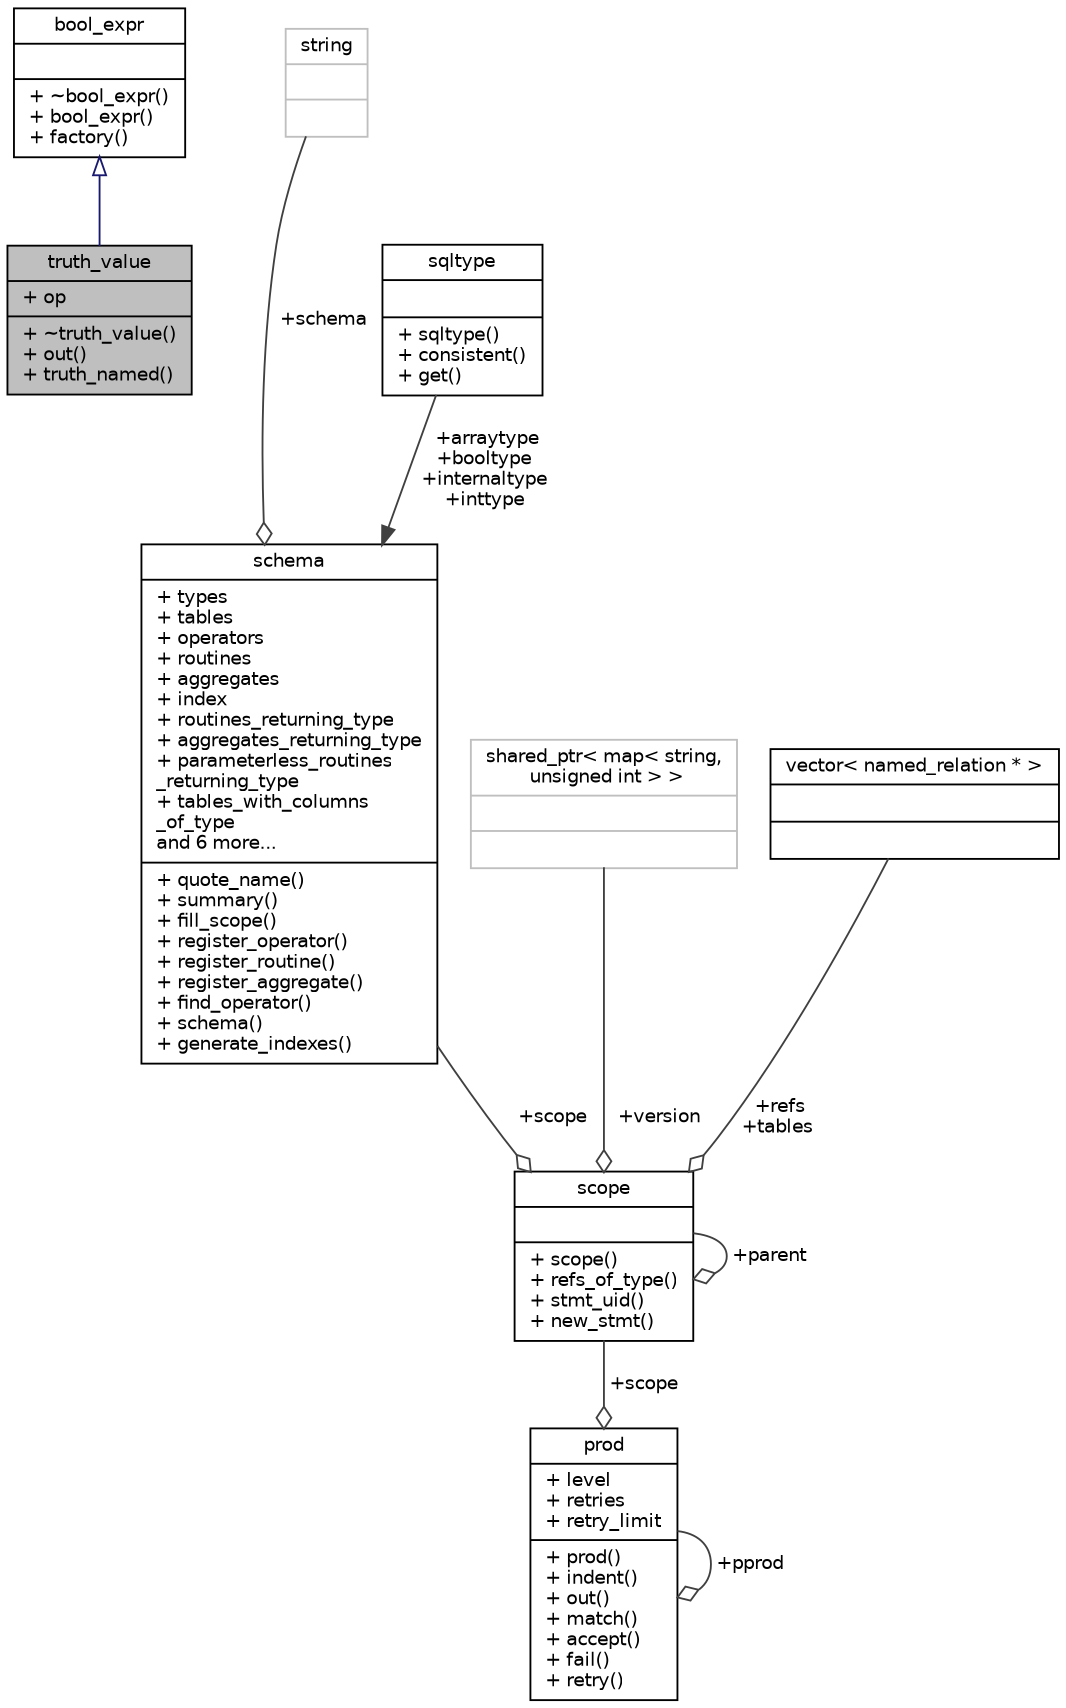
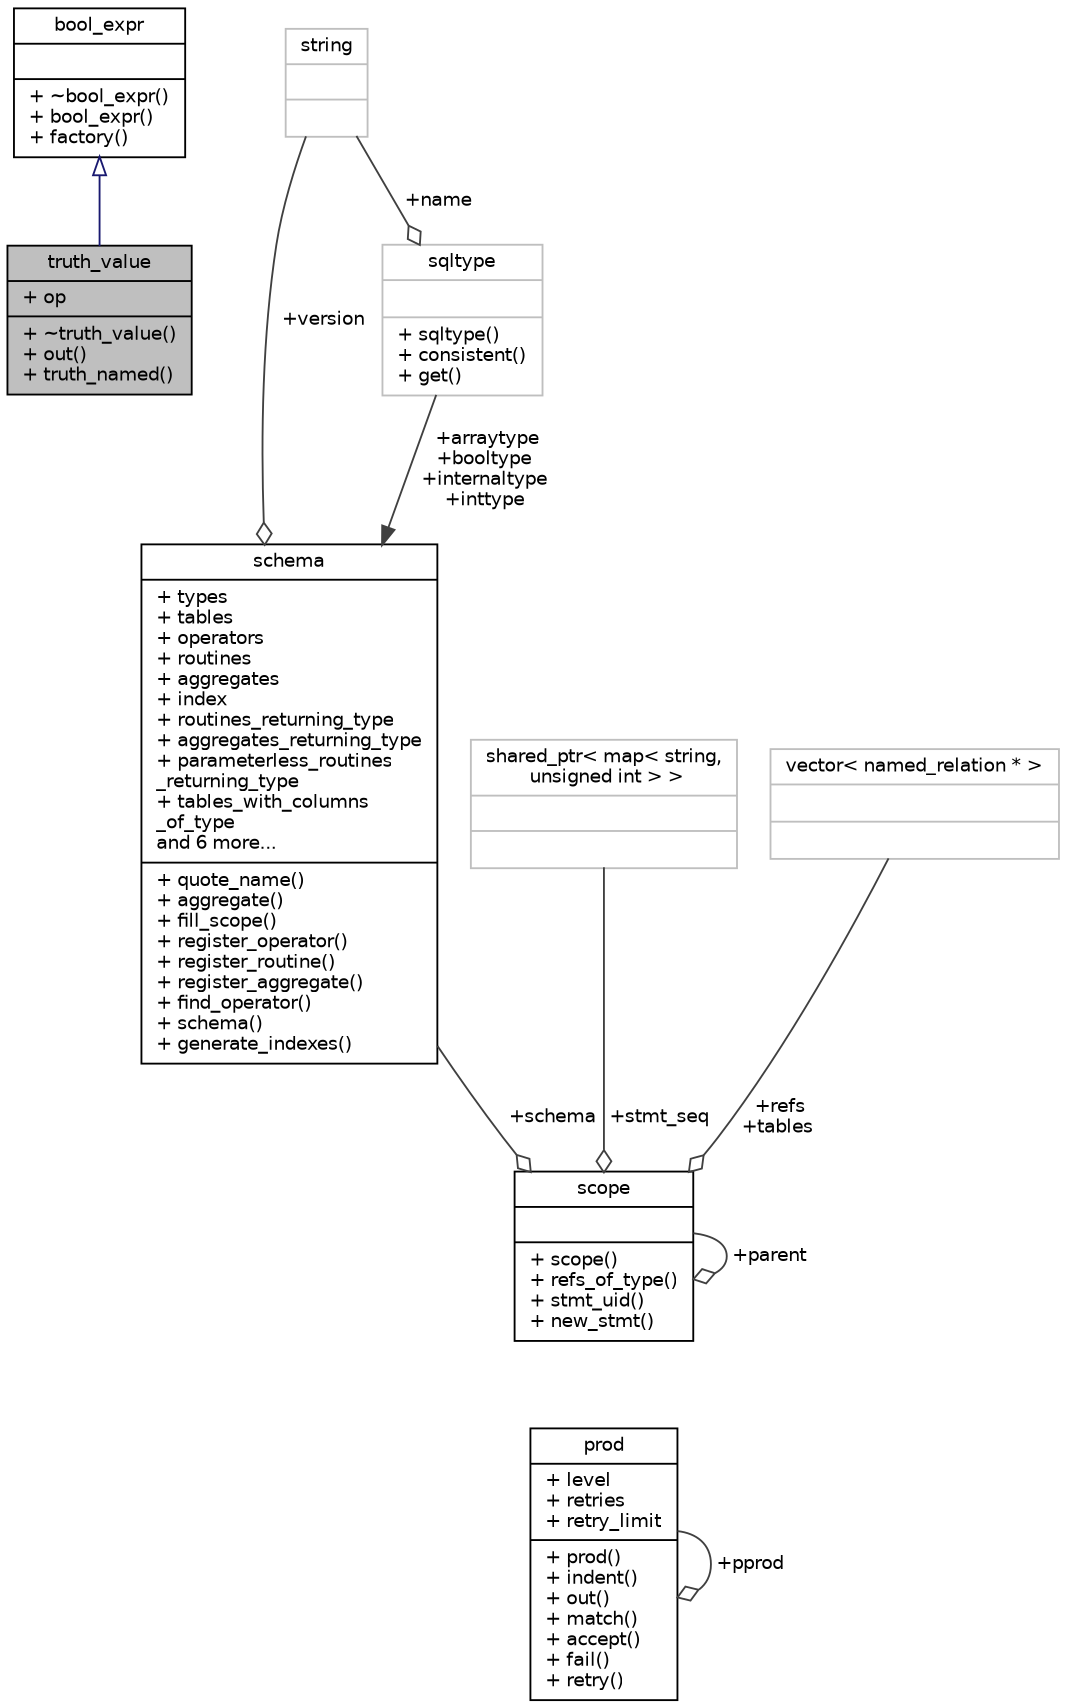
edge "string" -> "sqltype": added, label "+name"
edge "string" -> "schema": label " +schema" -> " +version"
node "sqltype": color black -> grey75
node "vector< named_relation * >": color black -> grey75
node "schema": text "+ summary()" -> "+ aggregate()"
edge "schema" -> "scope": label " +scope" -> " +schema"
edge "shared_ptr< map< string," -> "scope": label " +version" -> " +stmt_seq"
edge "scope" -> "prod": removed, label "+scope"
